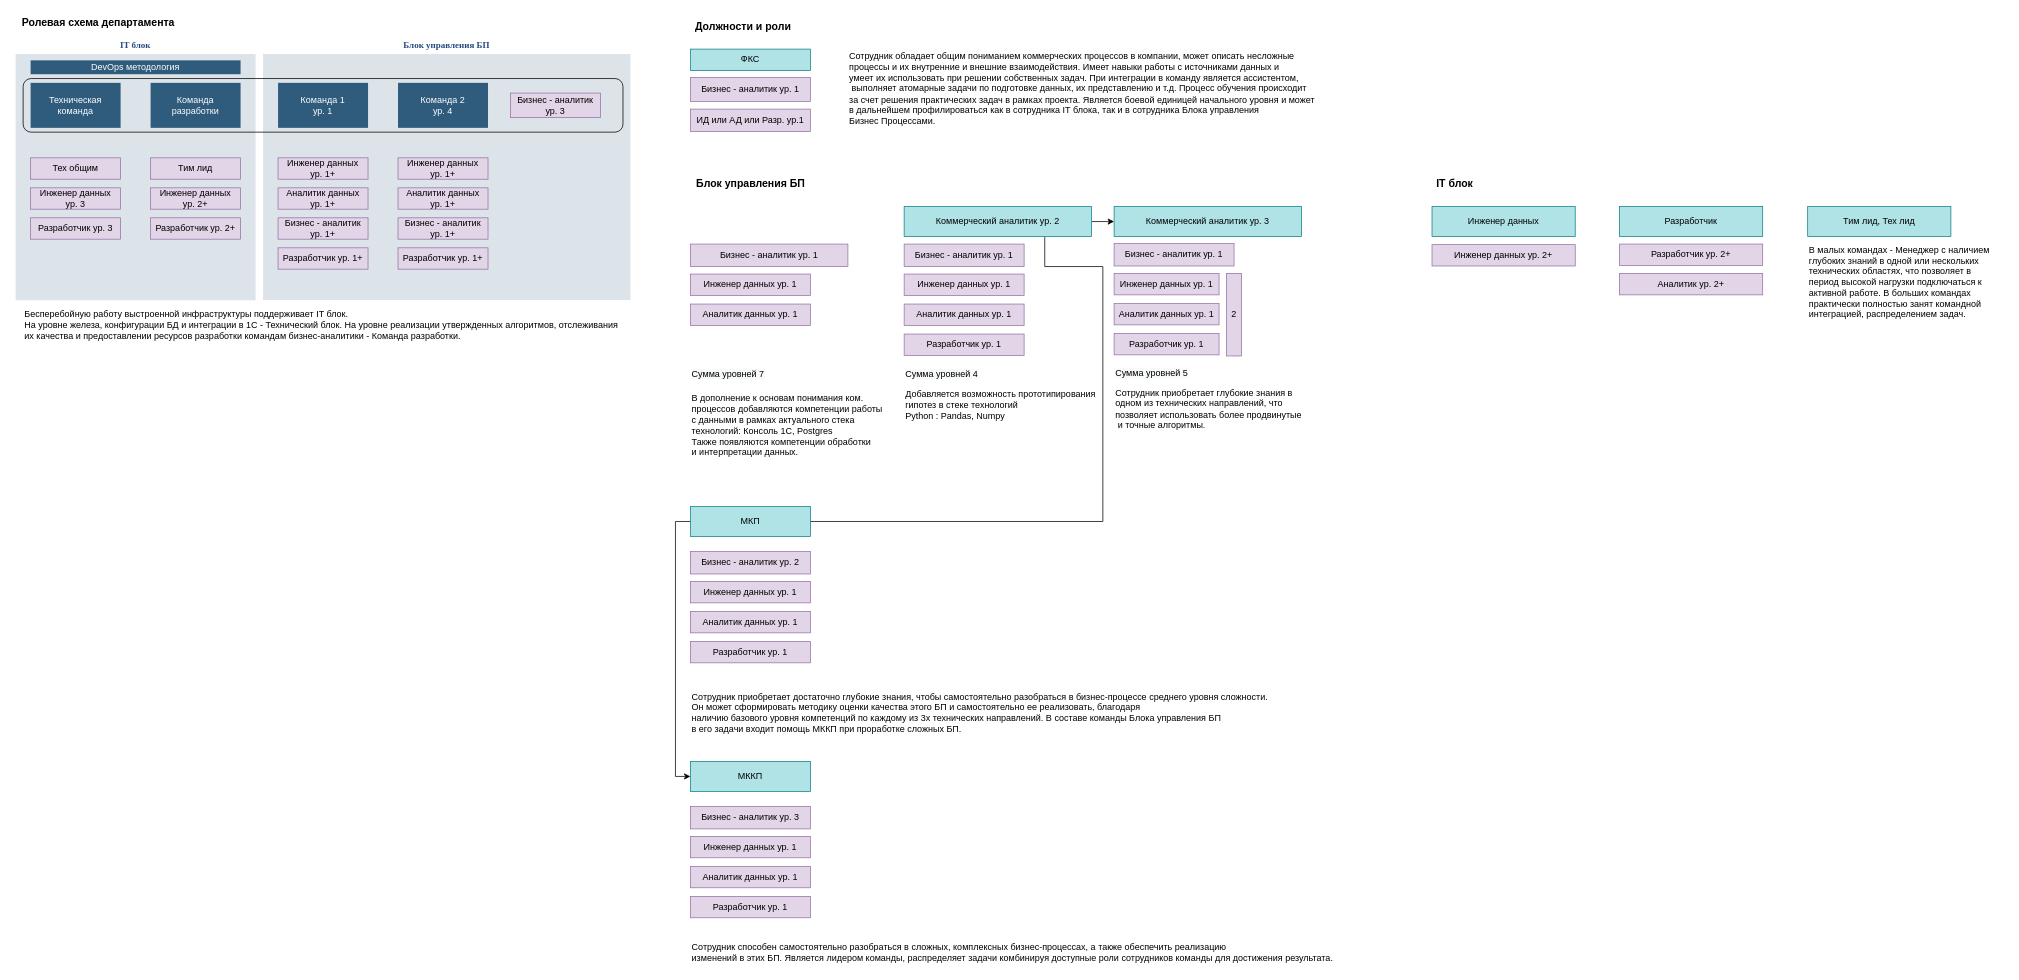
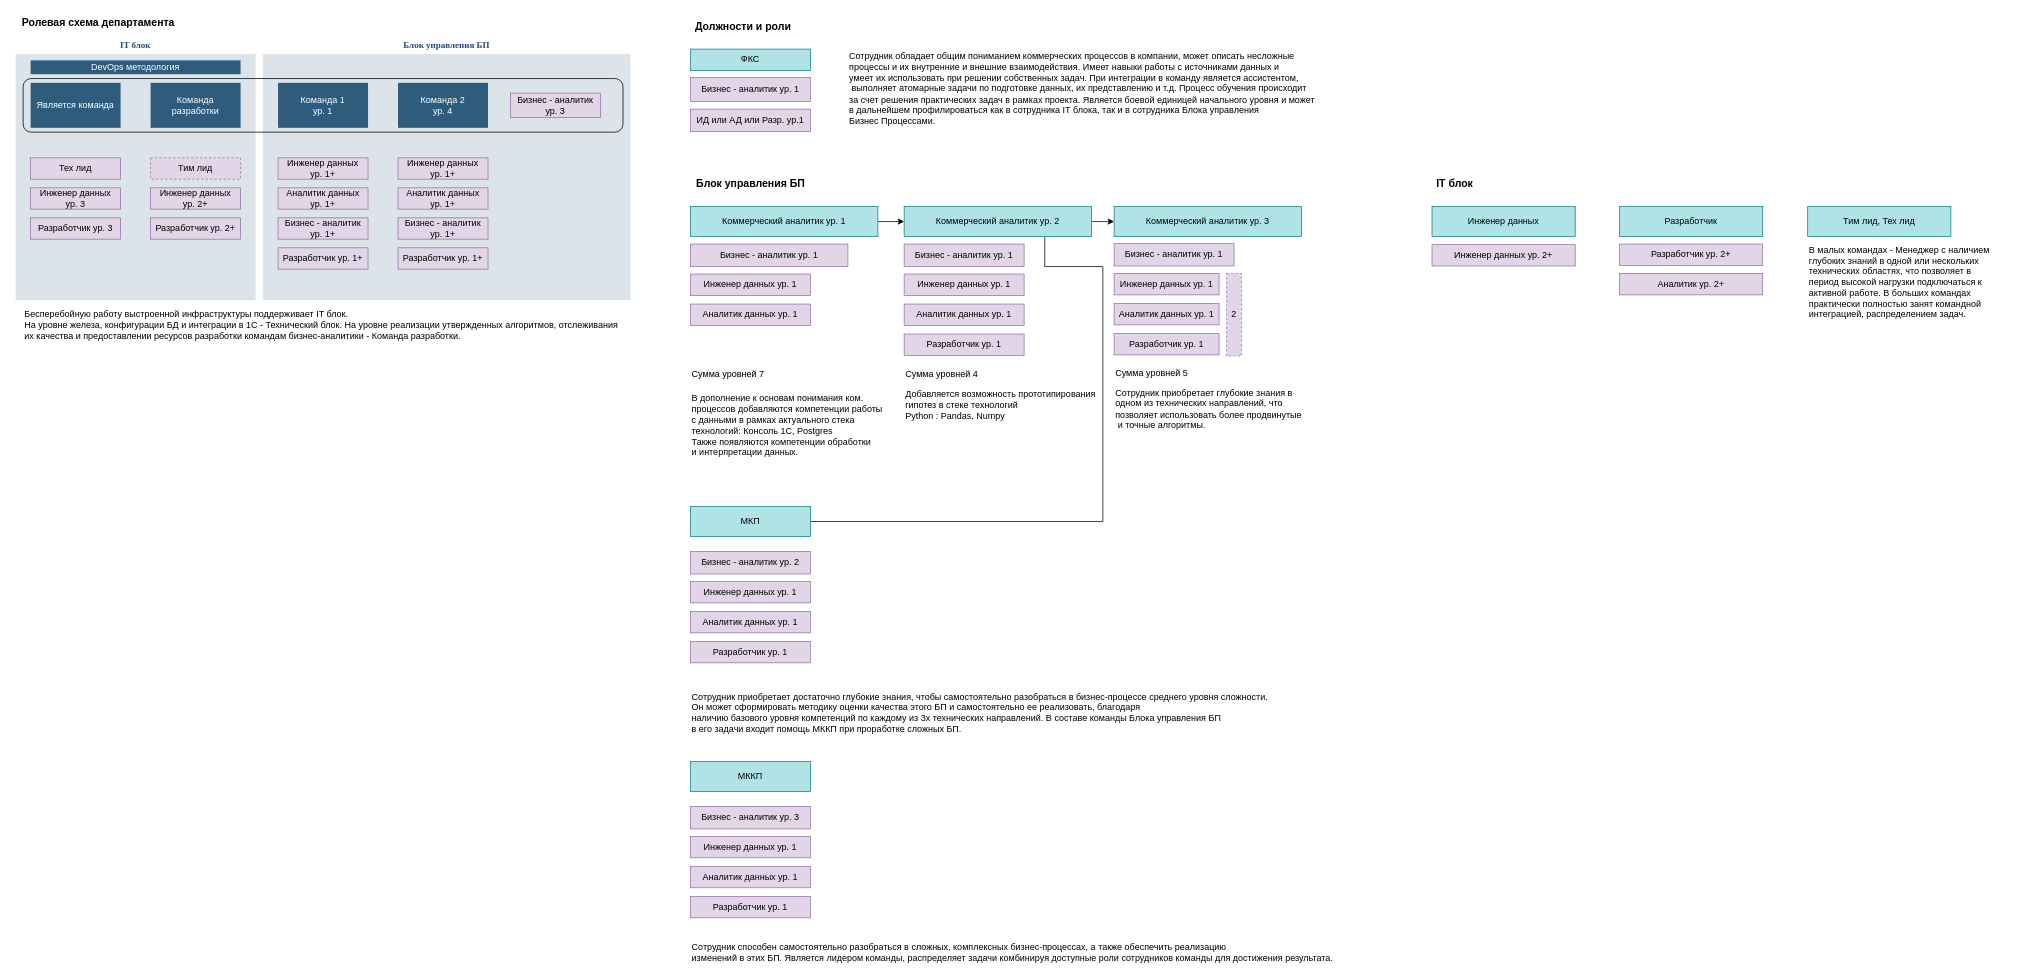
node "Техническая команда": label "Техническая команда" -> "Является команда"
node "Тех общим": label "Тех общим" -> "Тех лид"
node "Тим лид": style solid -> dashed
node "Коммерческий аналитик ур. 1": added
edge "Коммерческий аналитик ур. 1" -> "Коммерческий аналитик ур. 2": added
node "2": style solid -> dashed
edge "МКП" -> "МККП": removed
